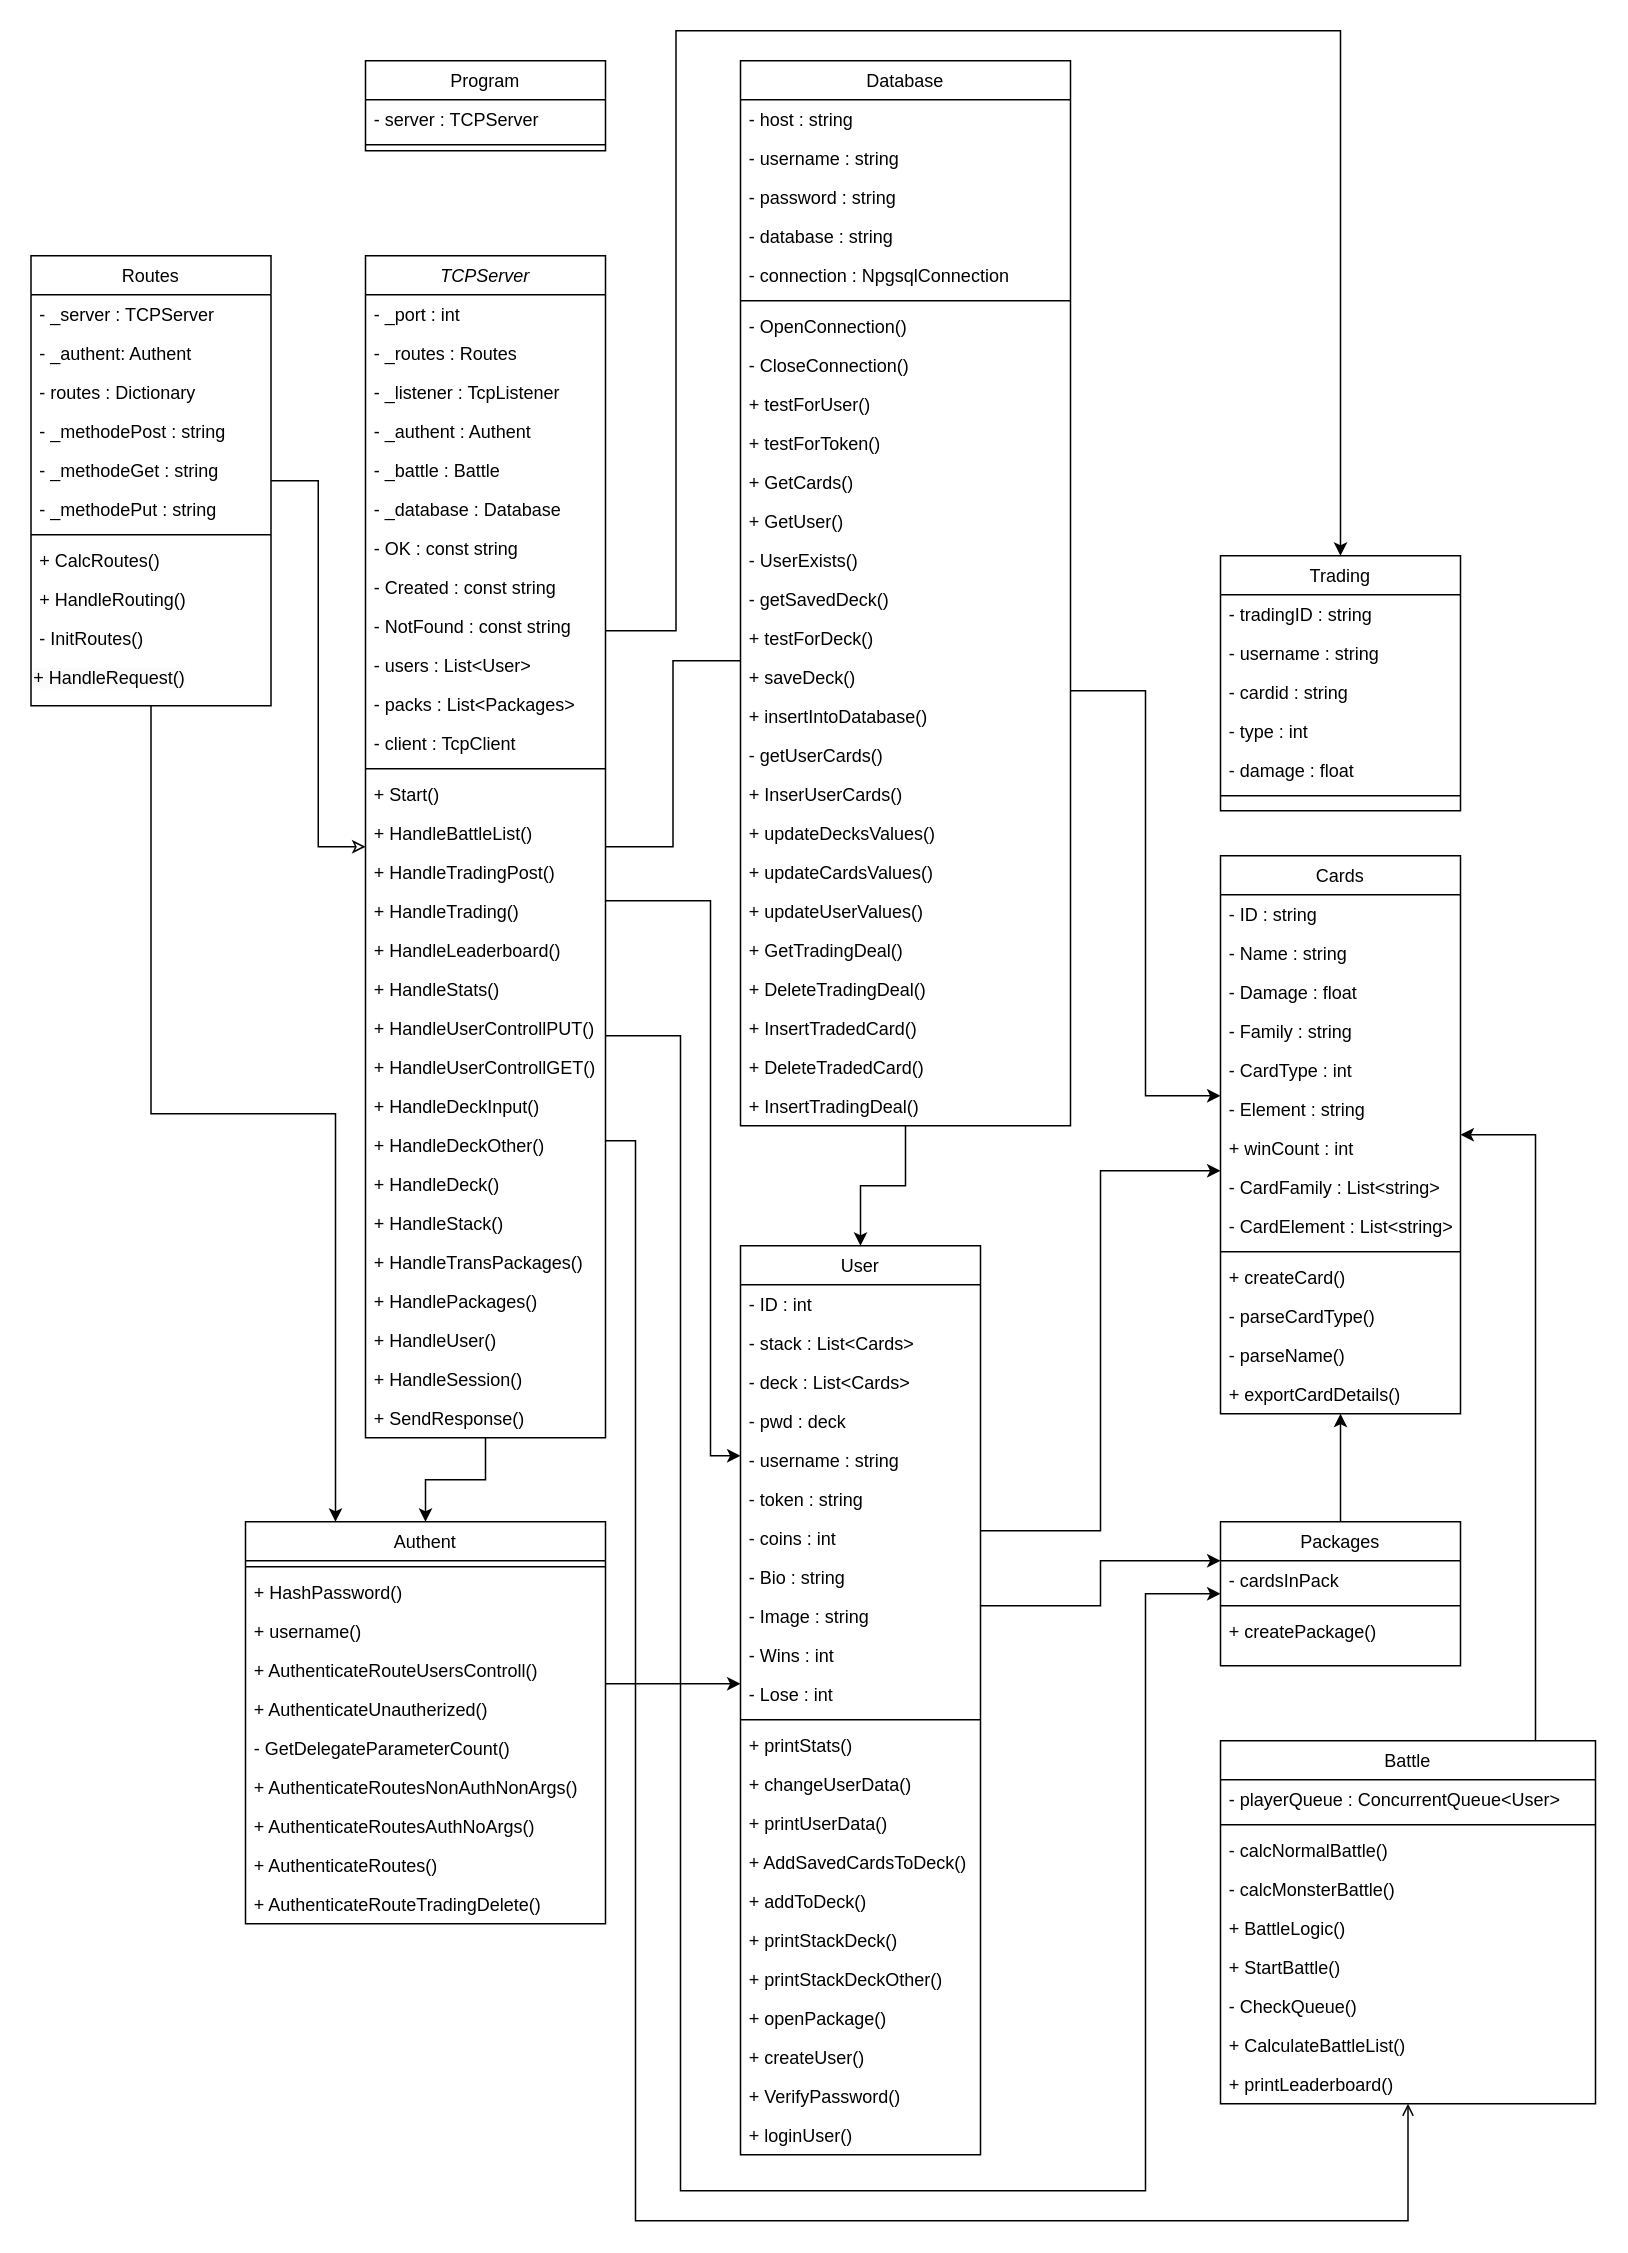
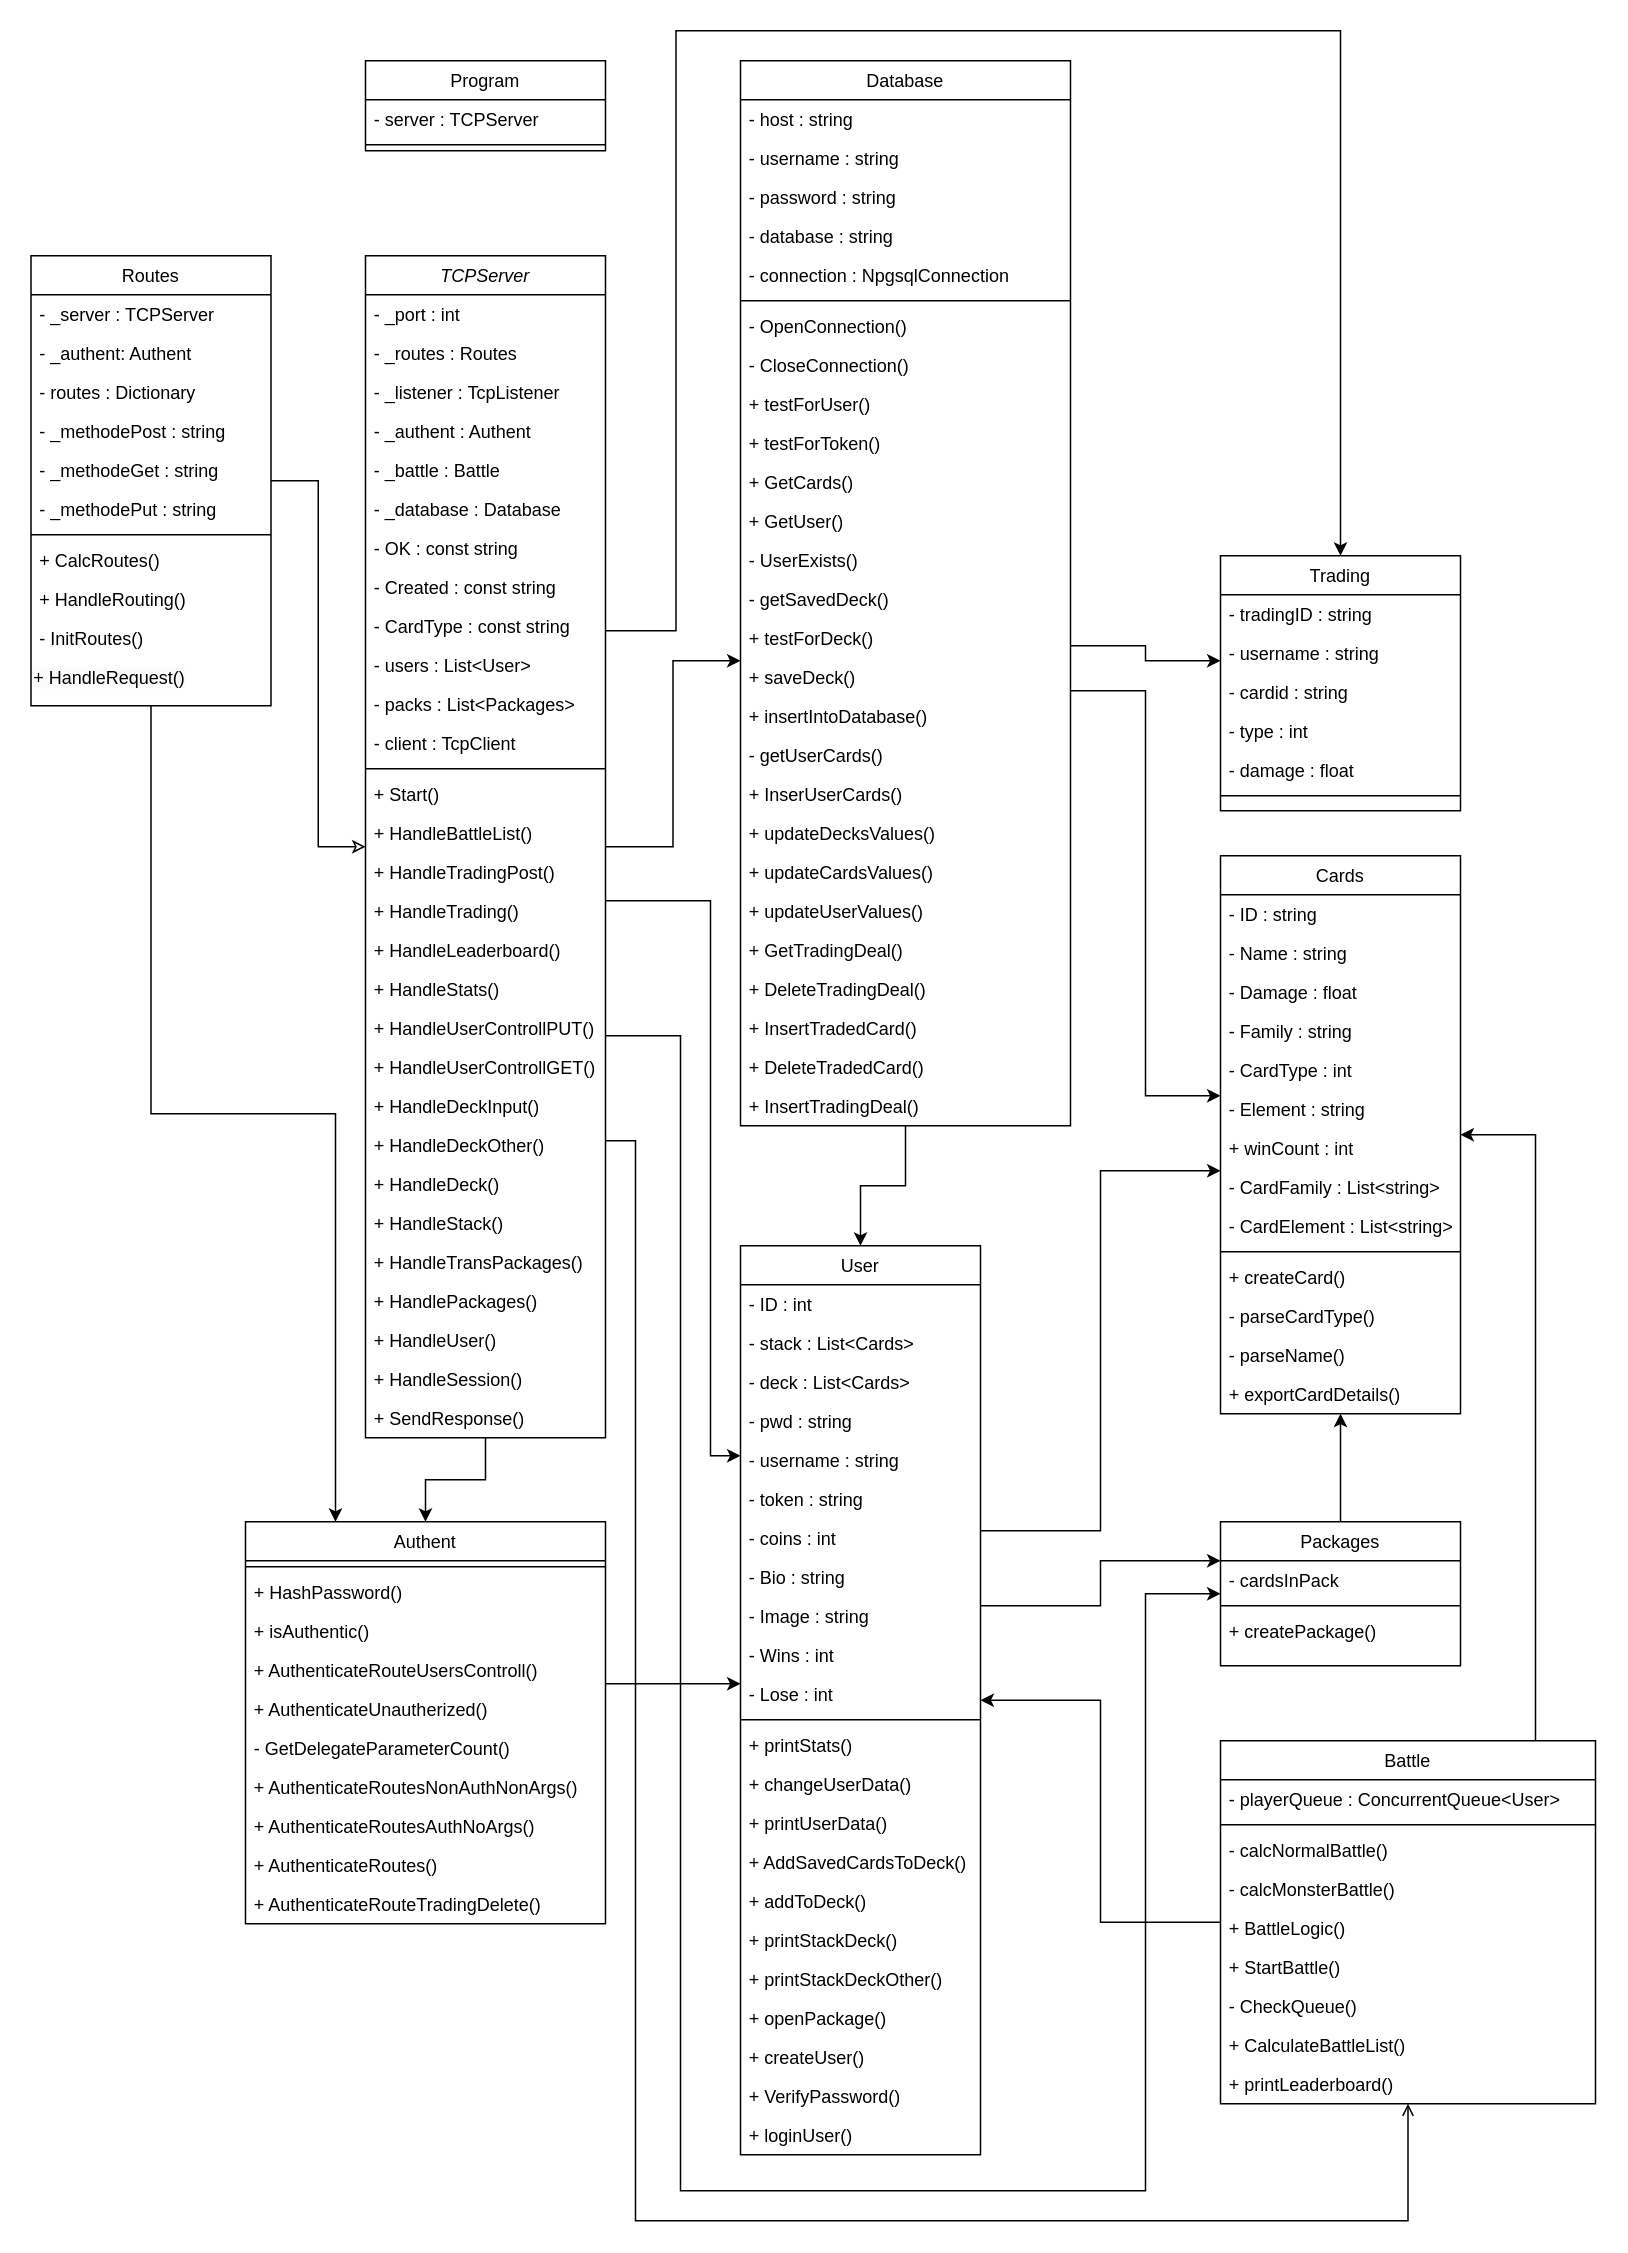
node "- NotFound : const string": label "- NotFound : const string" -> "- CardType : const string"
edge "Database" -> "Trading": added
edge "Database" -- "TCPServer": arrowhead none -> classic
node "- pwd : deck": label "- pwd : deck" -> "- pwd : string"
node "+ username()": label "+ username()" -> "+ isAuthentic()"
edge "Battle" -> "User": added
